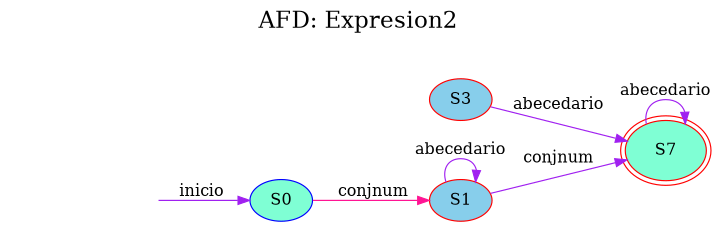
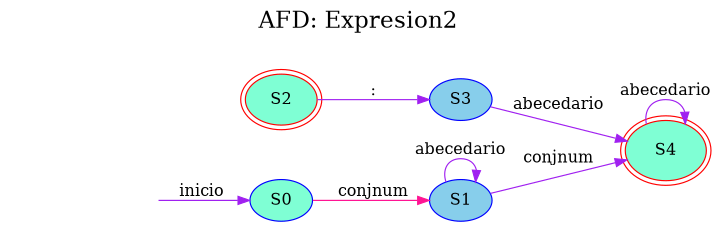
node "S2": added
node "S3": color red -> blue
node "S7": label "S7" -> "S4"
node "S1": color red -> blue
